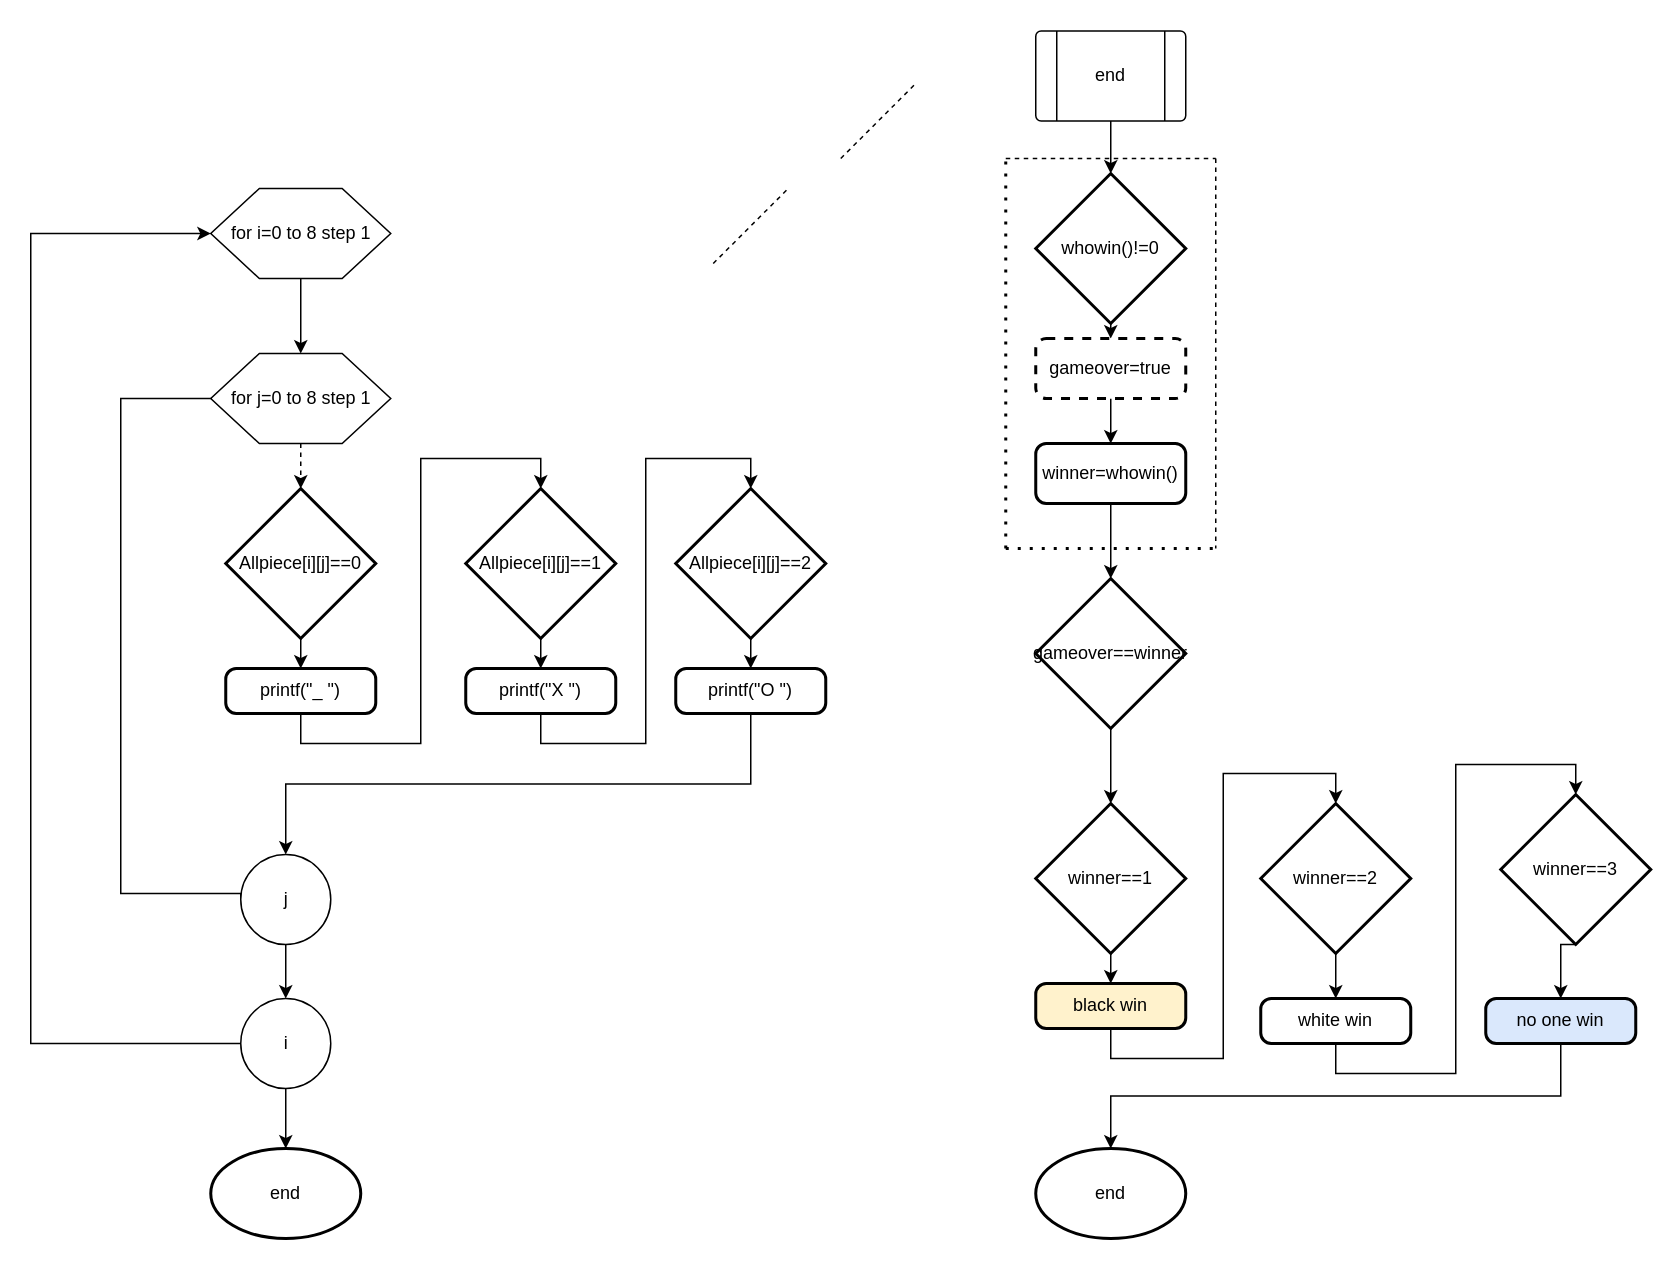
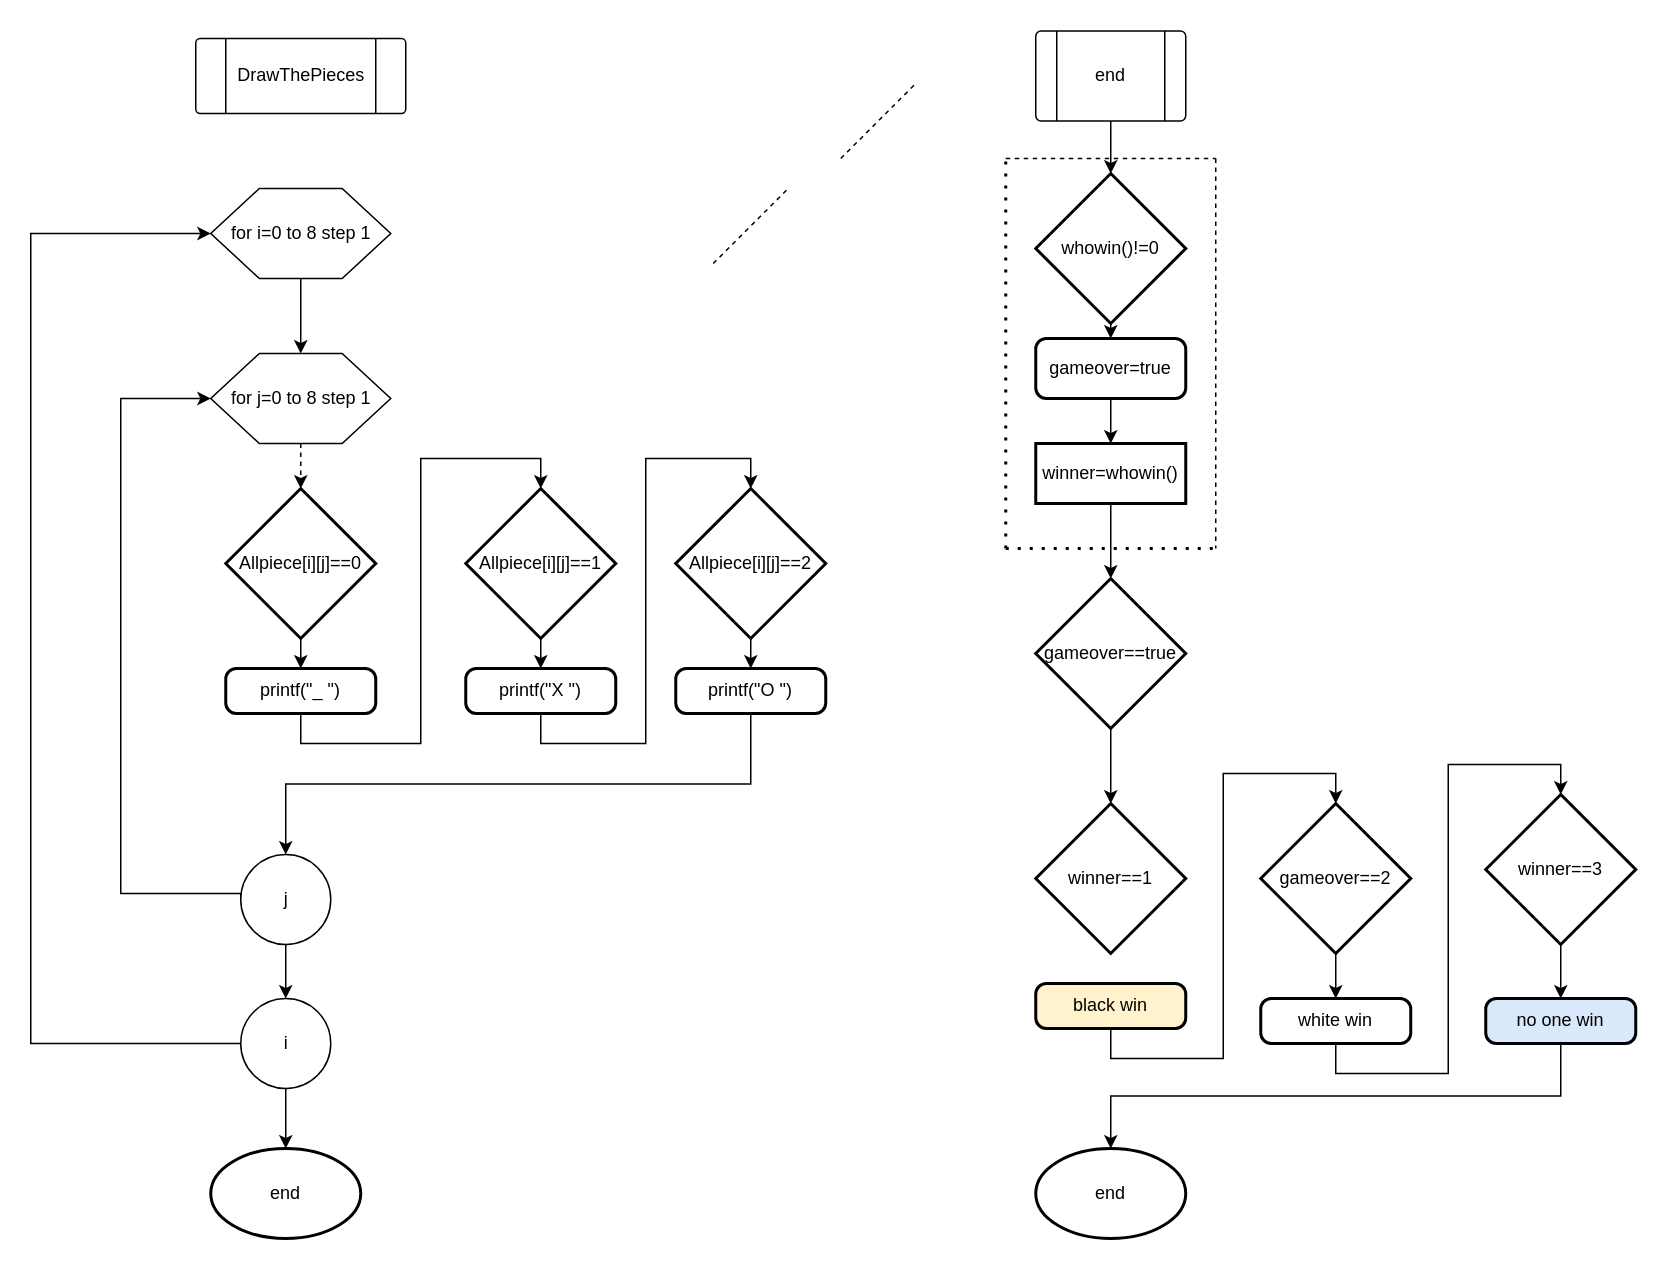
node "DrawThePieces": added
node "gameover=true": style dashed -> solid
edge "for j=0 to 8 step 1" -- "j": arrowhead none -> classic
node "winner=whowin()": shape rounded rectangle -> rectangle
node "gameover==winner": label "gameover==winner" -> "gameover==true"
node "winner==3": moved (1576, 869) -> (1561, 869)
node "winner==2": label "winner==2" -> "gameover==2"
edge "winner==1" -> "black win": removed
